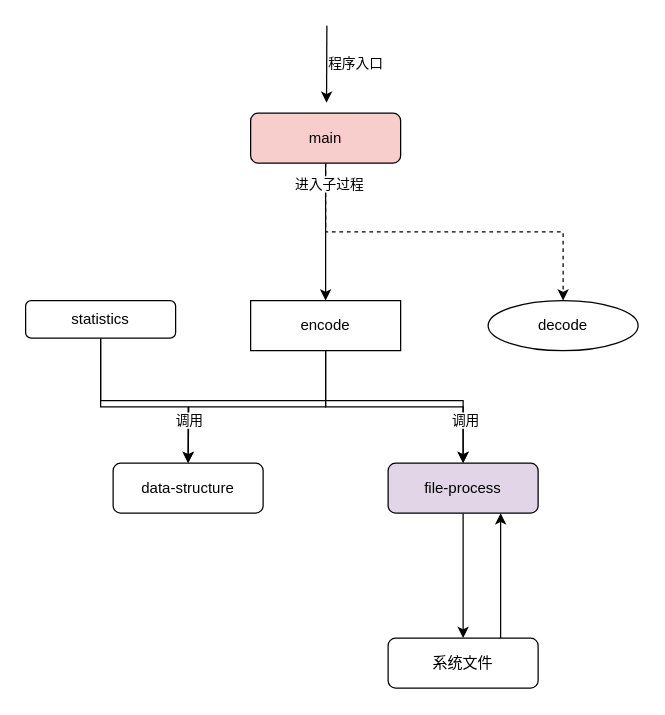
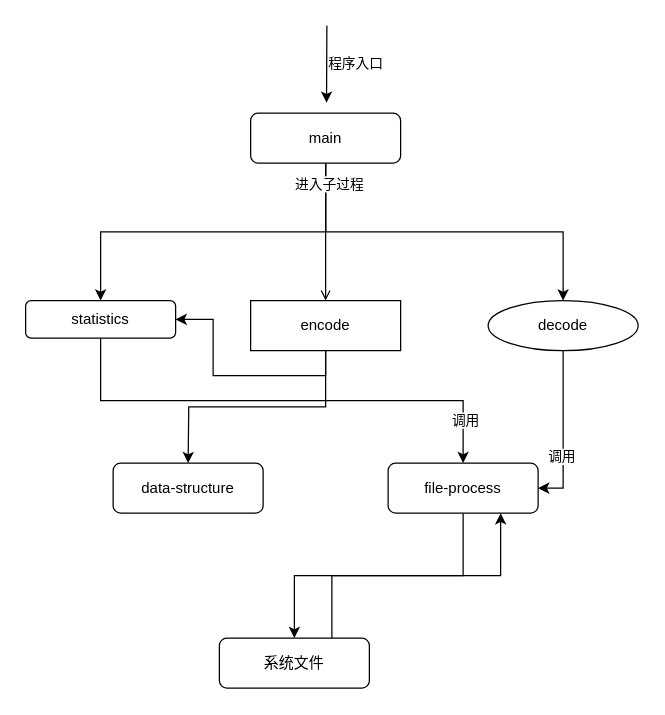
node "main": fillcolor #f8cecc -> #ffffff
edge "main" -> "statistics": added
edge "main" -> "decode": style dashed -> solid
edge "main" -> "encode": arrowhead classic -> open
edge "statistics" -> "data-structure": removed, label "调用"
edge "encode" -> "file-process": now "encode" -> "statistics"
edge "decode" -> "file-process": added, label "调用"
node "file-process": fillcolor #e1d5e7 -> #ffffff
node "系统文件": moved (463, 663) -> (294, 663)
